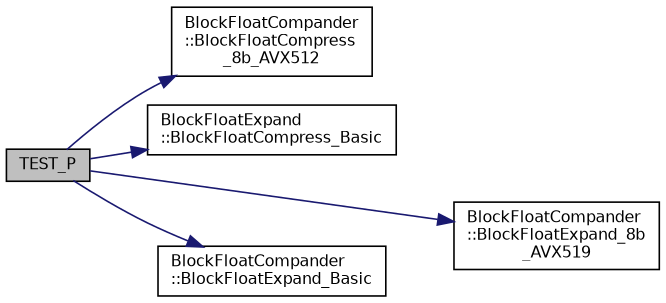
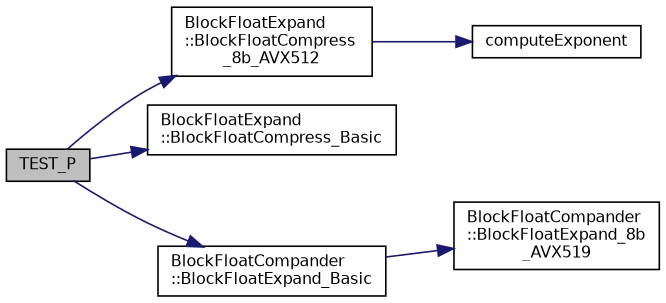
node "BlockFloatCompander ::BlockFloatCompress _8b_AVX512": label "BlockFloatCompander ::BlockFloatCompress _8b_AVX512" -> "BlockFloatExpand ::BlockFloatCompress _8b_AVX512"
node "computeExponent": added
edge "TEST_P" -> "BlockFloatCompander ::BlockFloatExpand_8b _AVX519": now "BlockFloatCompander ::BlockFloatExpand_Basic" -> "BlockFloatCompander ::BlockFloatExpand_8b _AVX519"
